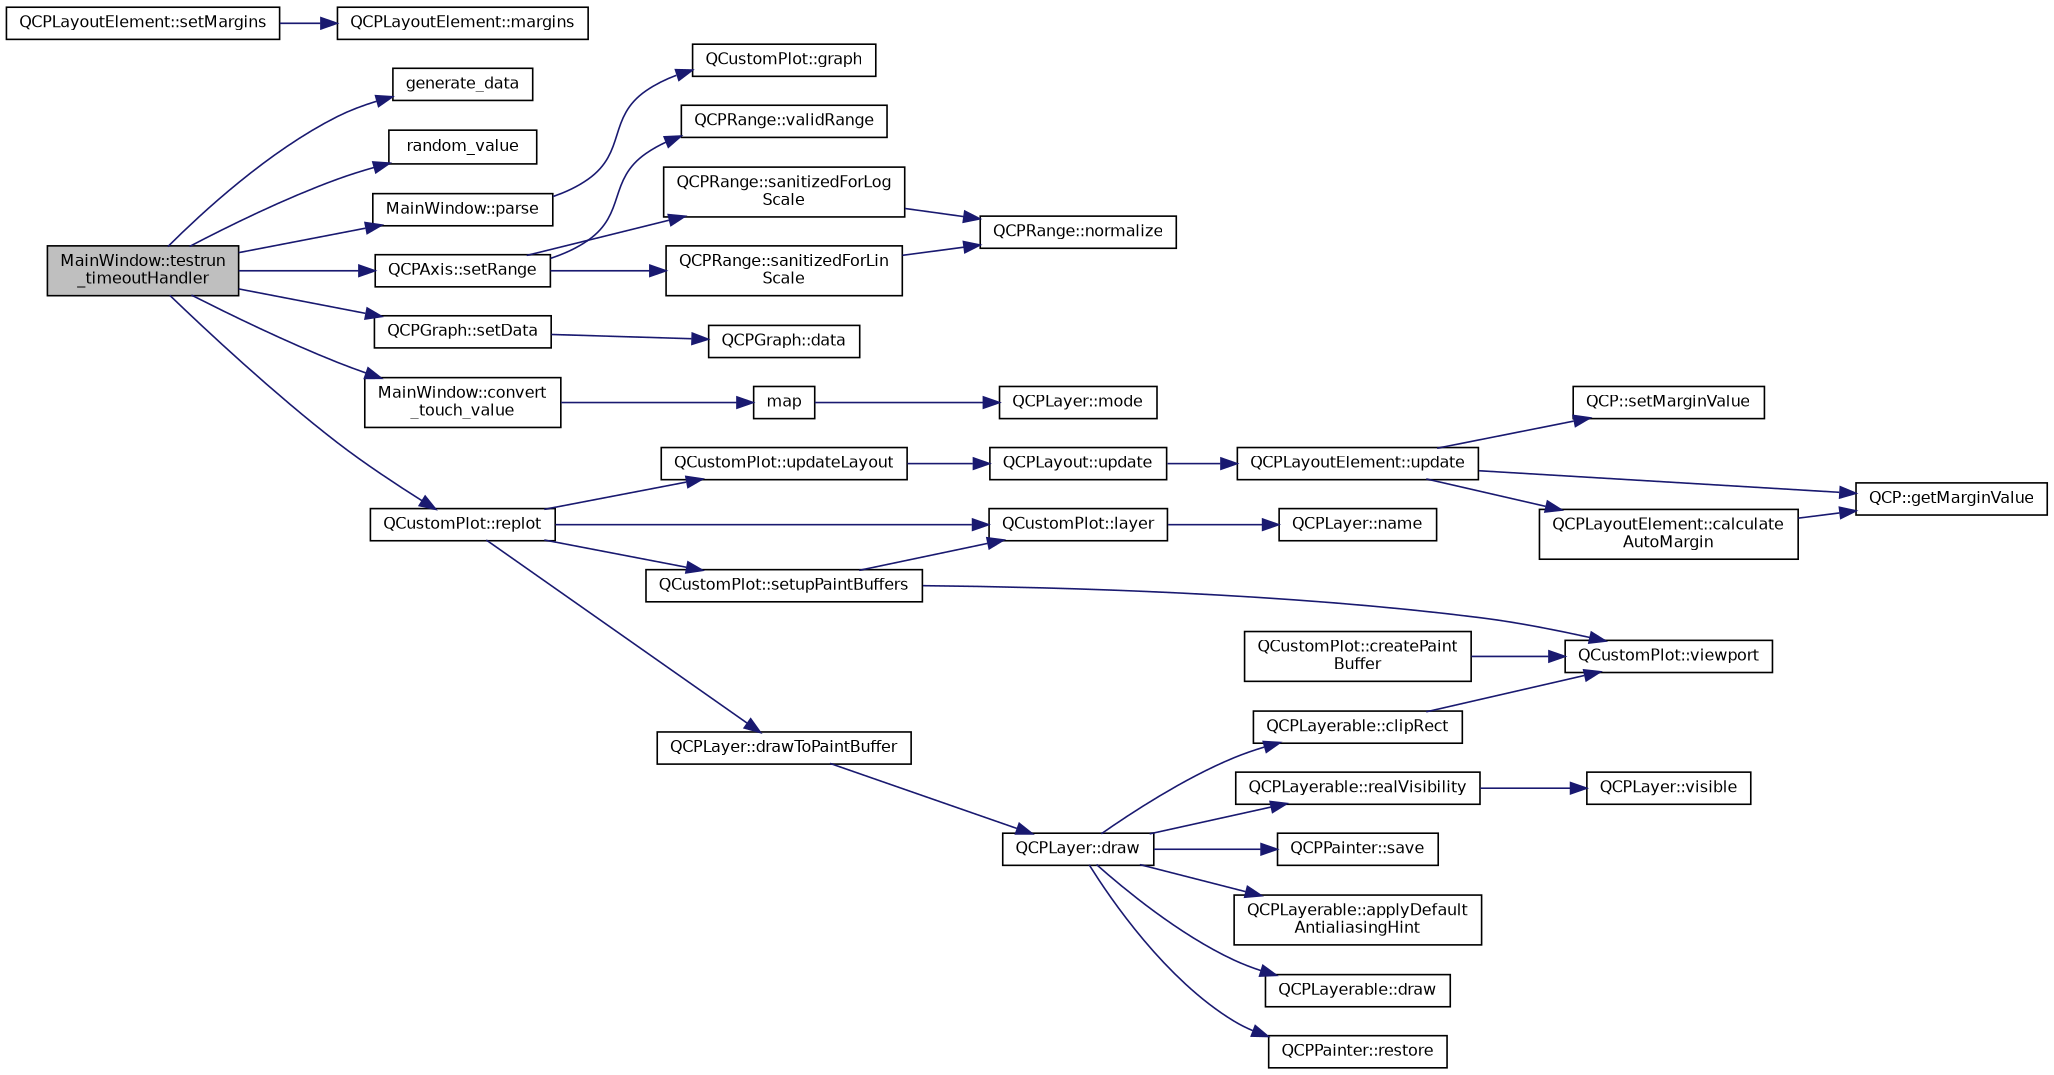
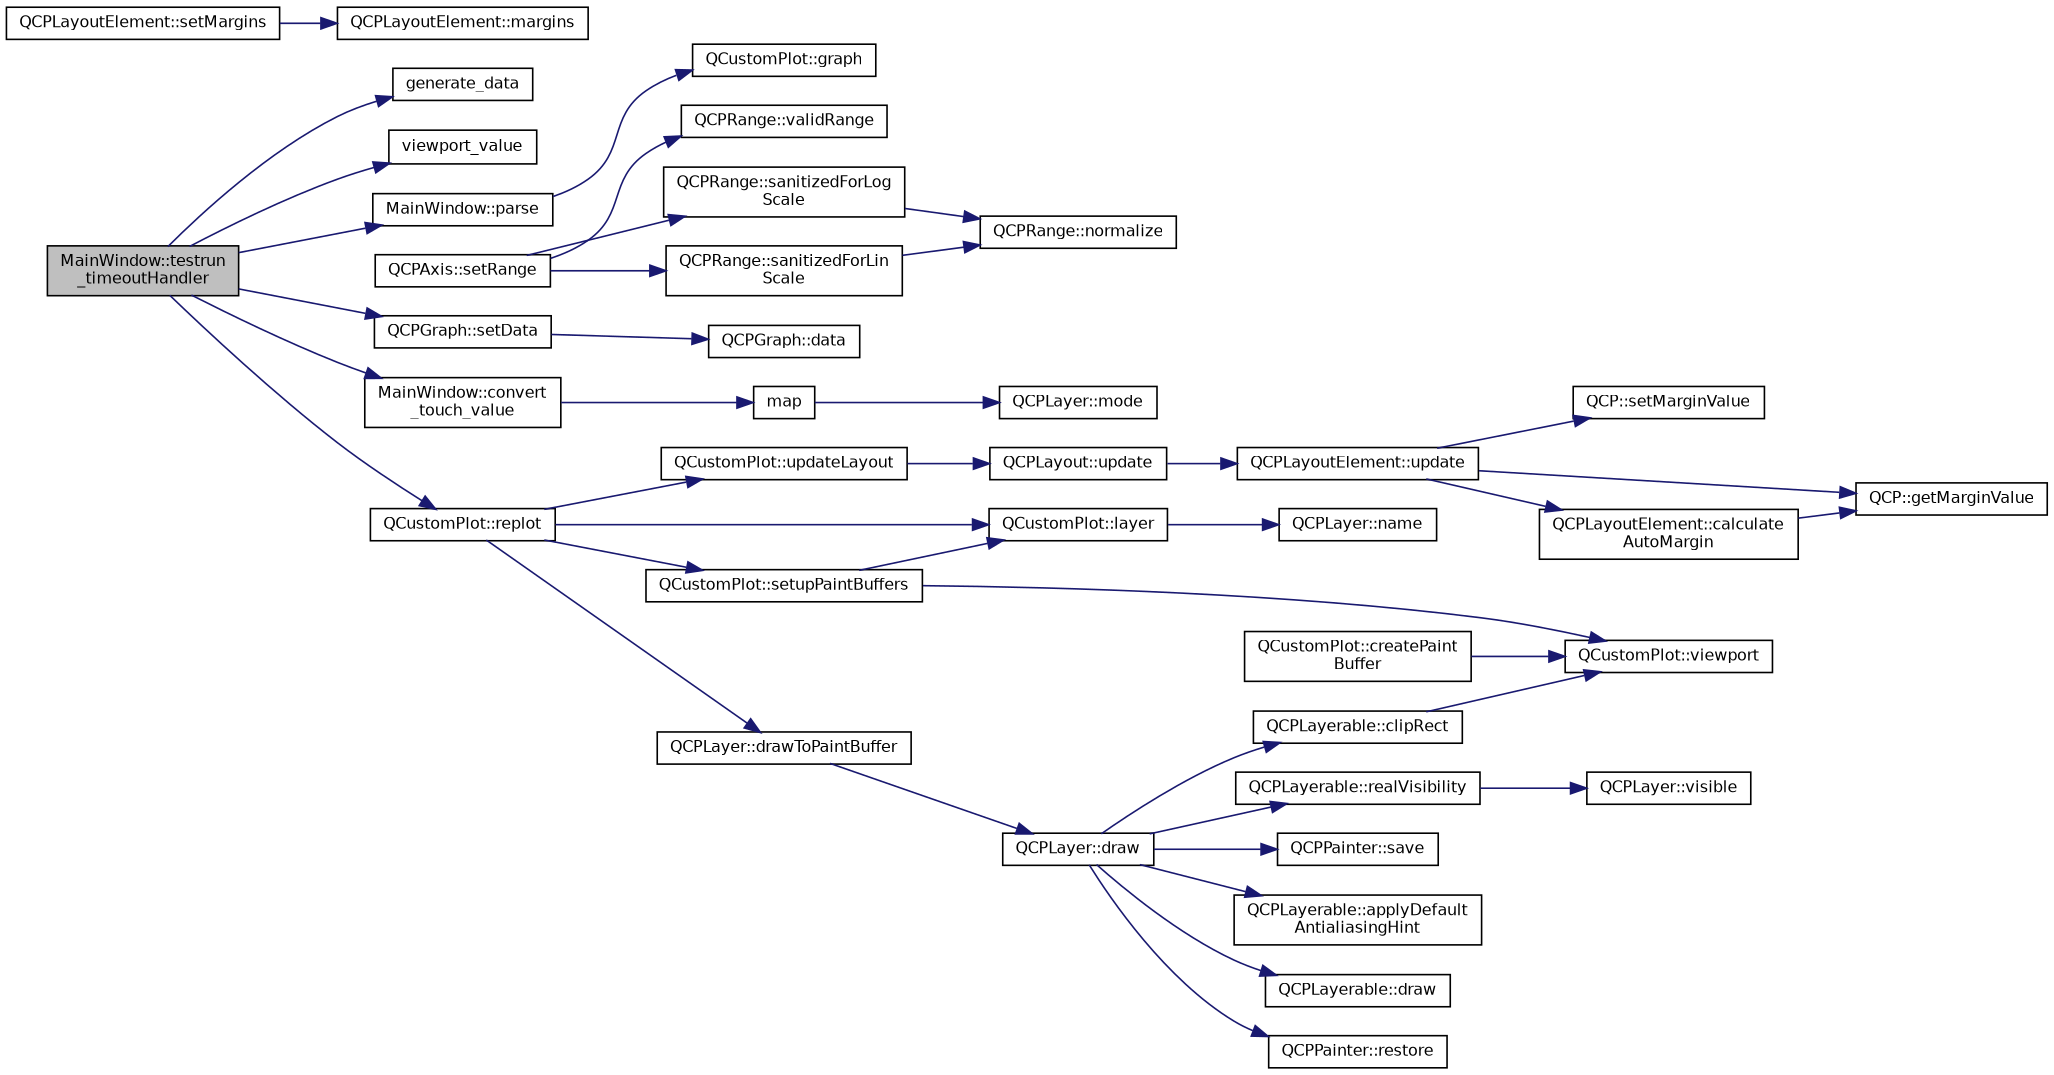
node "random_value": label "random_value" -> "viewport_value"
edge "MainWindow::testrun _timeoutHandler" -> "QCPAxis::setRange": removed
